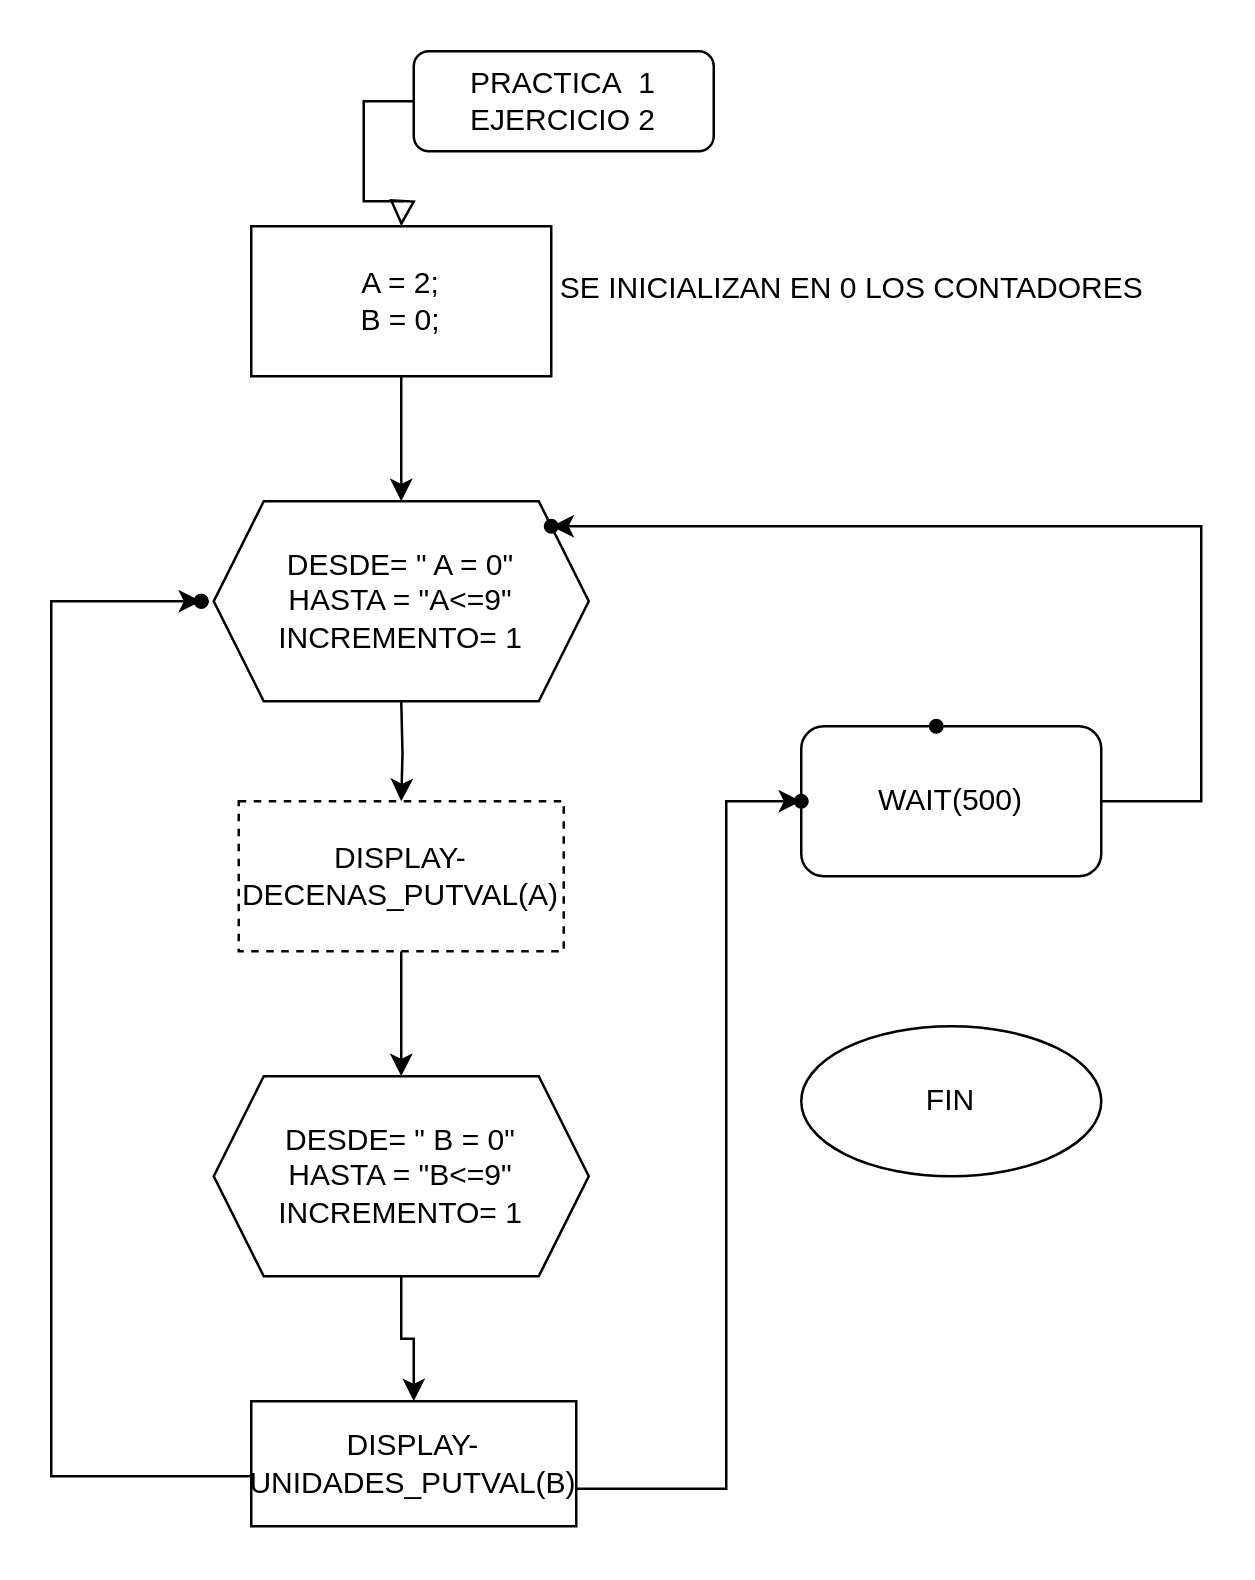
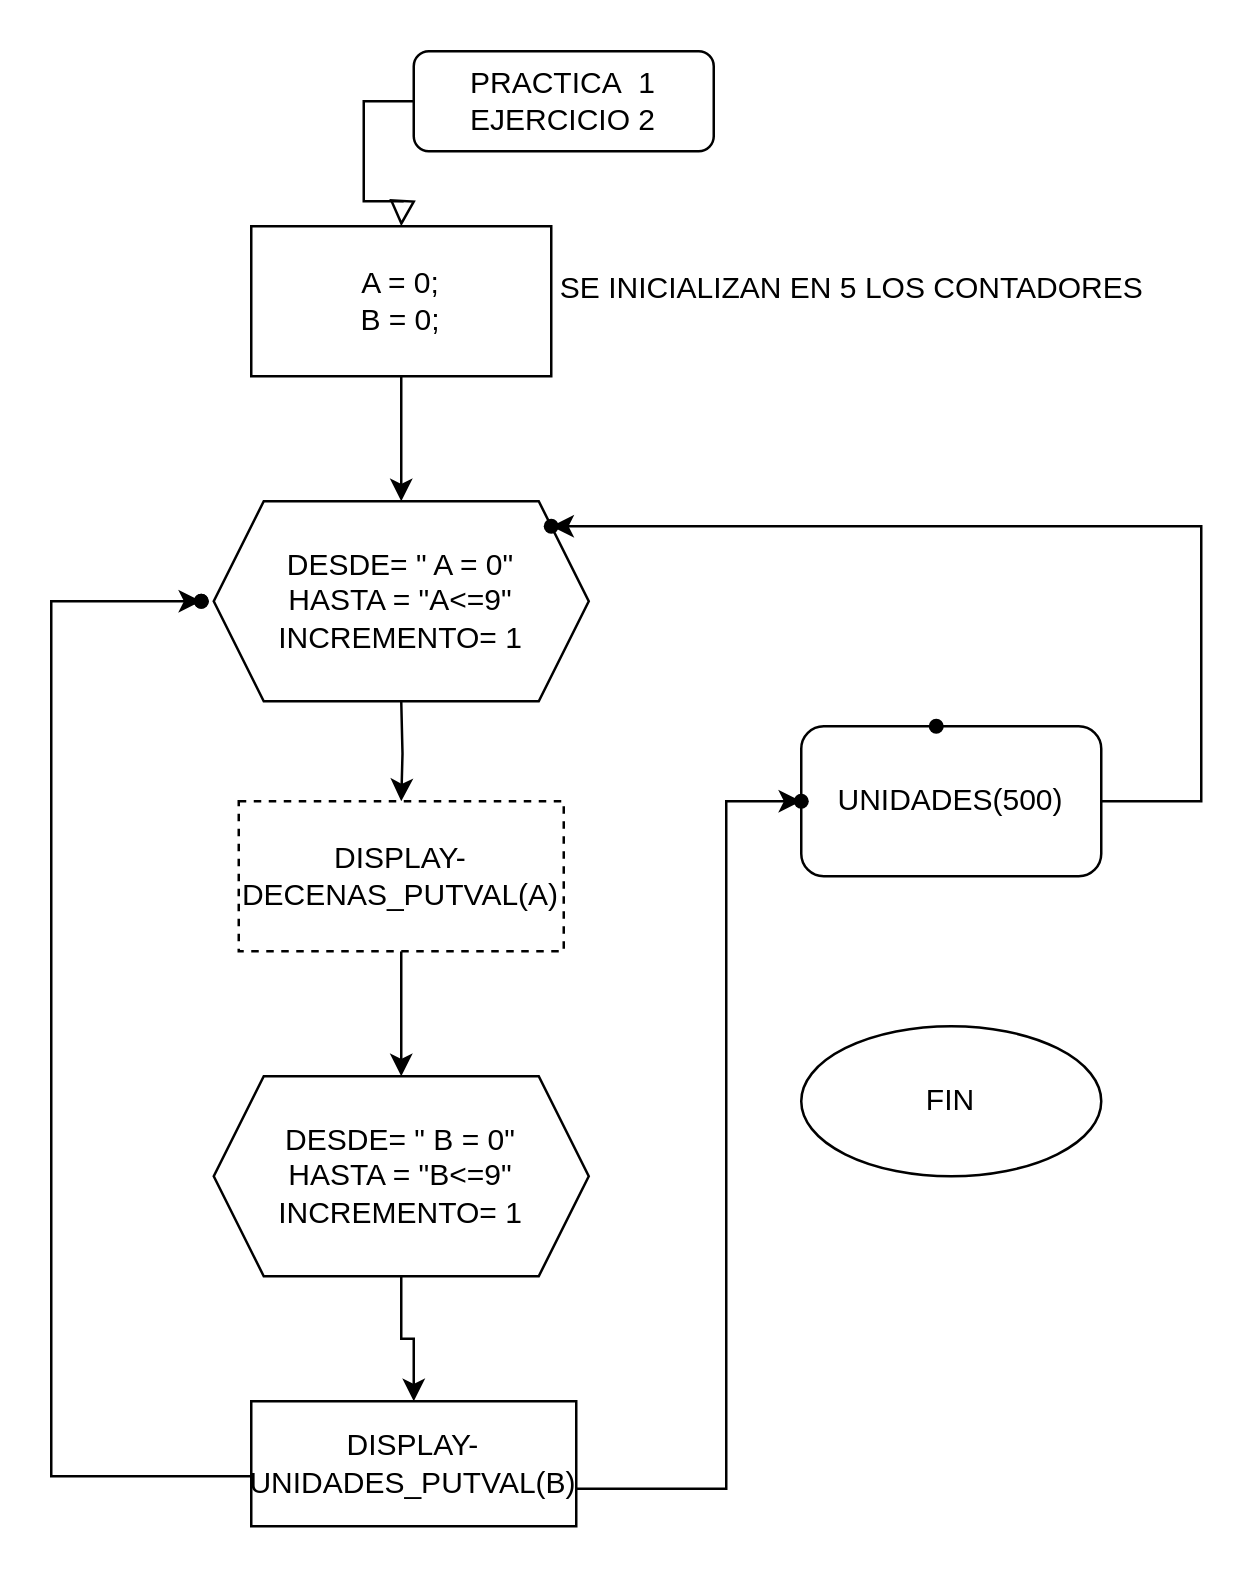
node "SE INICIALIZAN EN 0 LOS CONTADORES": label "SE INICIALIZAN EN 0 LOS CONTADORES" -> "SE INICIALIZAN EN 5 LOS CONTADORES"
node "A = 2; B = 0;": label "A = 2; B = 0;" -> "A = 0; B = 0;"
node "WAIT(500)": label "WAIT(500)" -> "UNIDADES(500)"
